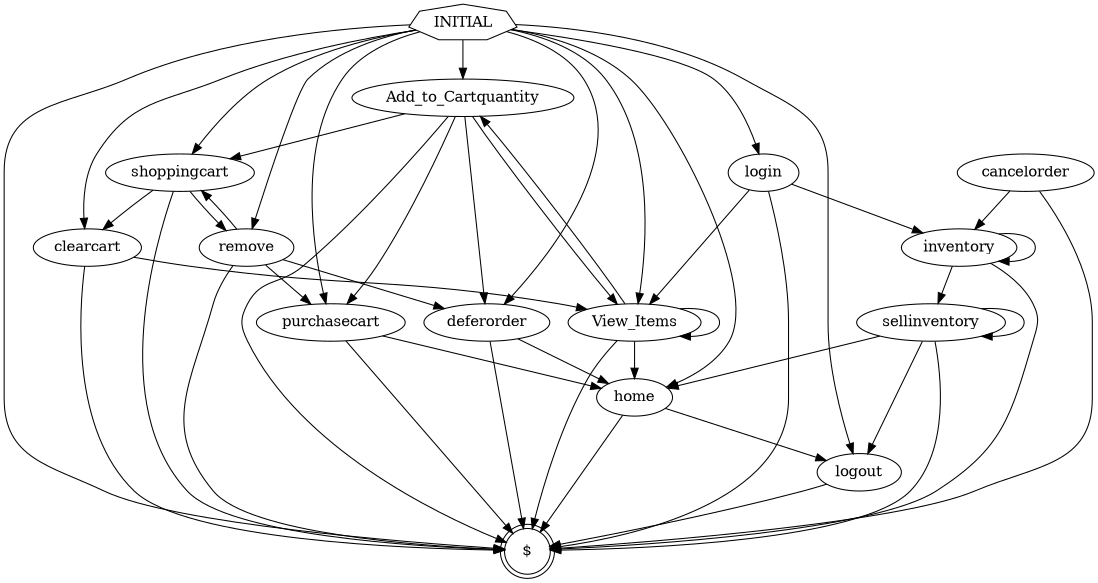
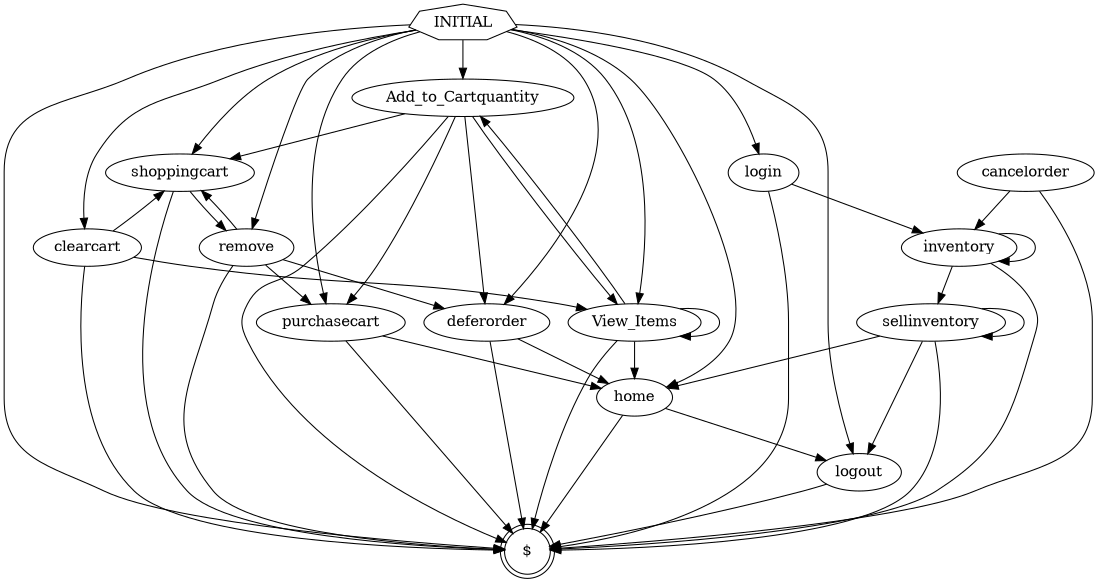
edge "shoppingcart" -> "clearcart": reversed
edge "login" -> "View_Items": removed
